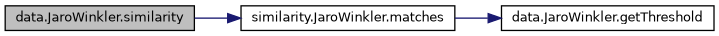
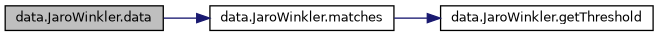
node "data.JaroWinkler.similarity": label "data.JaroWinkler.similarity" -> "data.JaroWinkler.data"
node "similarity.JaroWinkler.matches": label "similarity.JaroWinkler.matches" -> "data.JaroWinkler.matches"
